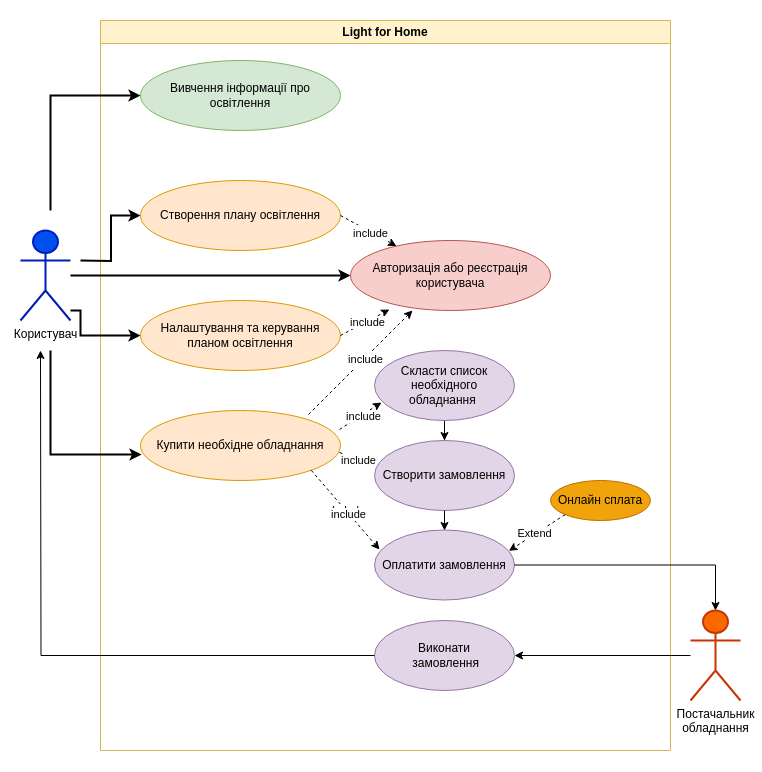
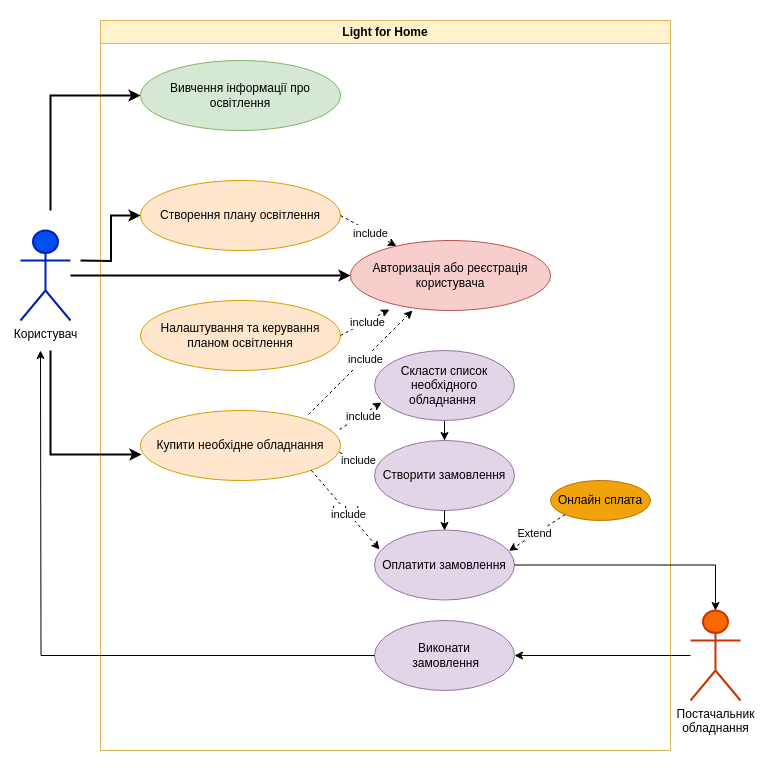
edge "Користувач" -> "Налаштування та керування планом освітлення": removed
